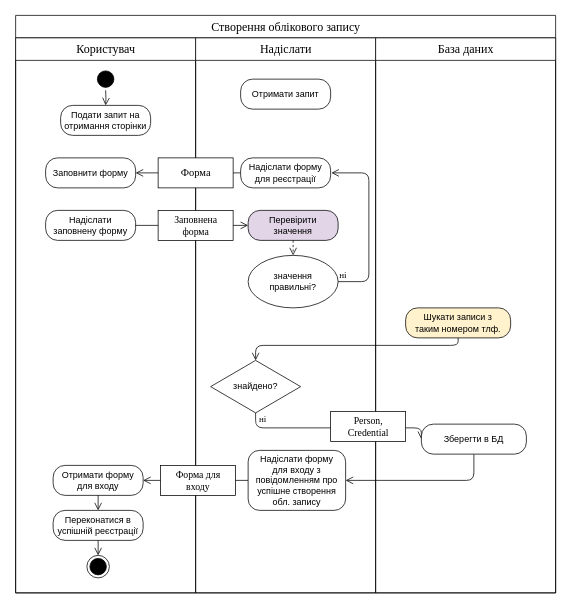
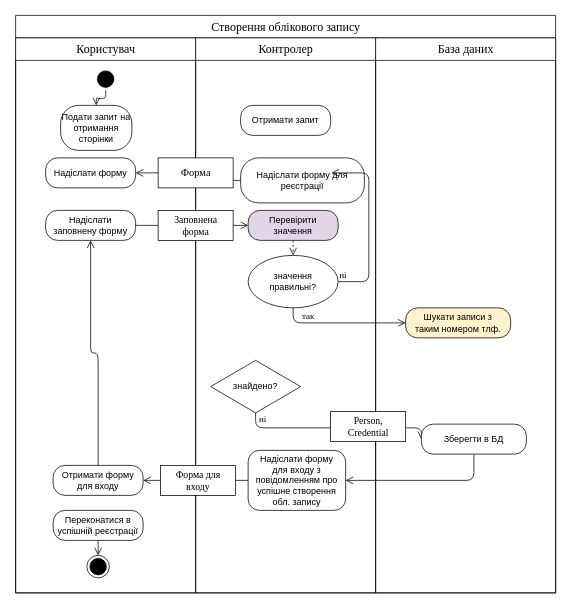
node "Надіслати": label "Надіслати" -> "Контролер"
node "Отримати запит": moved (285, 94) -> (285, 120)
node "Подати запит на отримання сторінки": size 90x30 -> 71x45
node "Заповнити форму": label "Заповнити форму" -> "Надіслати форму"
node "Надіслати форму для реєстрації": size 90x30 -> 124x45
edge "значення правильні?" -> "Шукати записи з таким номером тлф.": added, label "так"
edge "Шукати записи з таким номером тлф." -> "знайдено?": removed
edge "Отримати форму для входу" -> "Переконатися в успішній реєстрації": now "Отримати форму для входу" -> "Надіслати заповнену форму"
